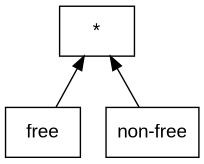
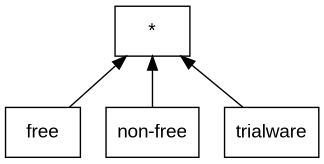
node "trialware": added
